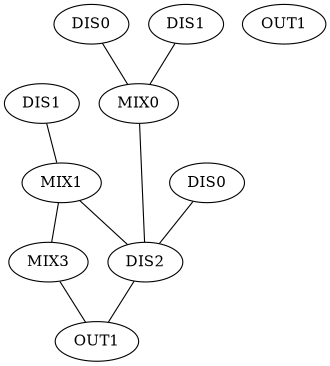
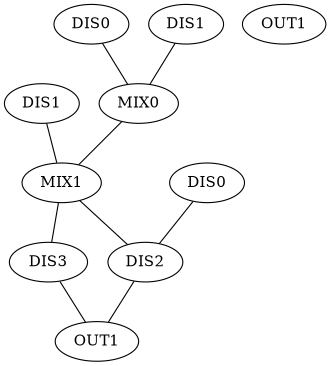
edge "MIX0" -- "DIS2": now "MIX0" -- "MIX1"
node "MIX3": label "MIX3" -> "DIS3"
